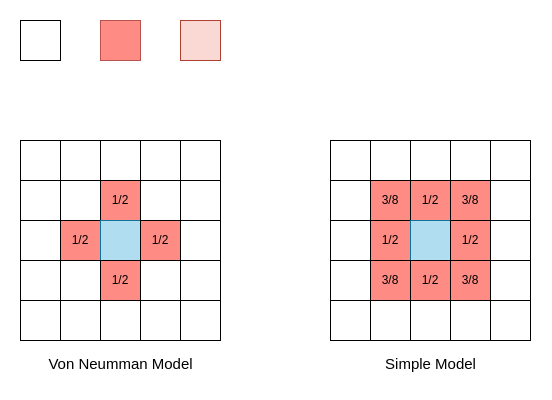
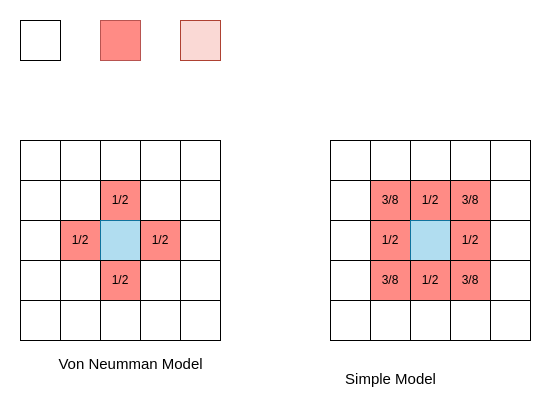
node "Von Neumman Model": moved (121, 364) -> (131, 364)
node "Simple Model": moved (431, 364) -> (391, 379)
